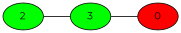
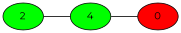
node "3": label "3" -> "4"
